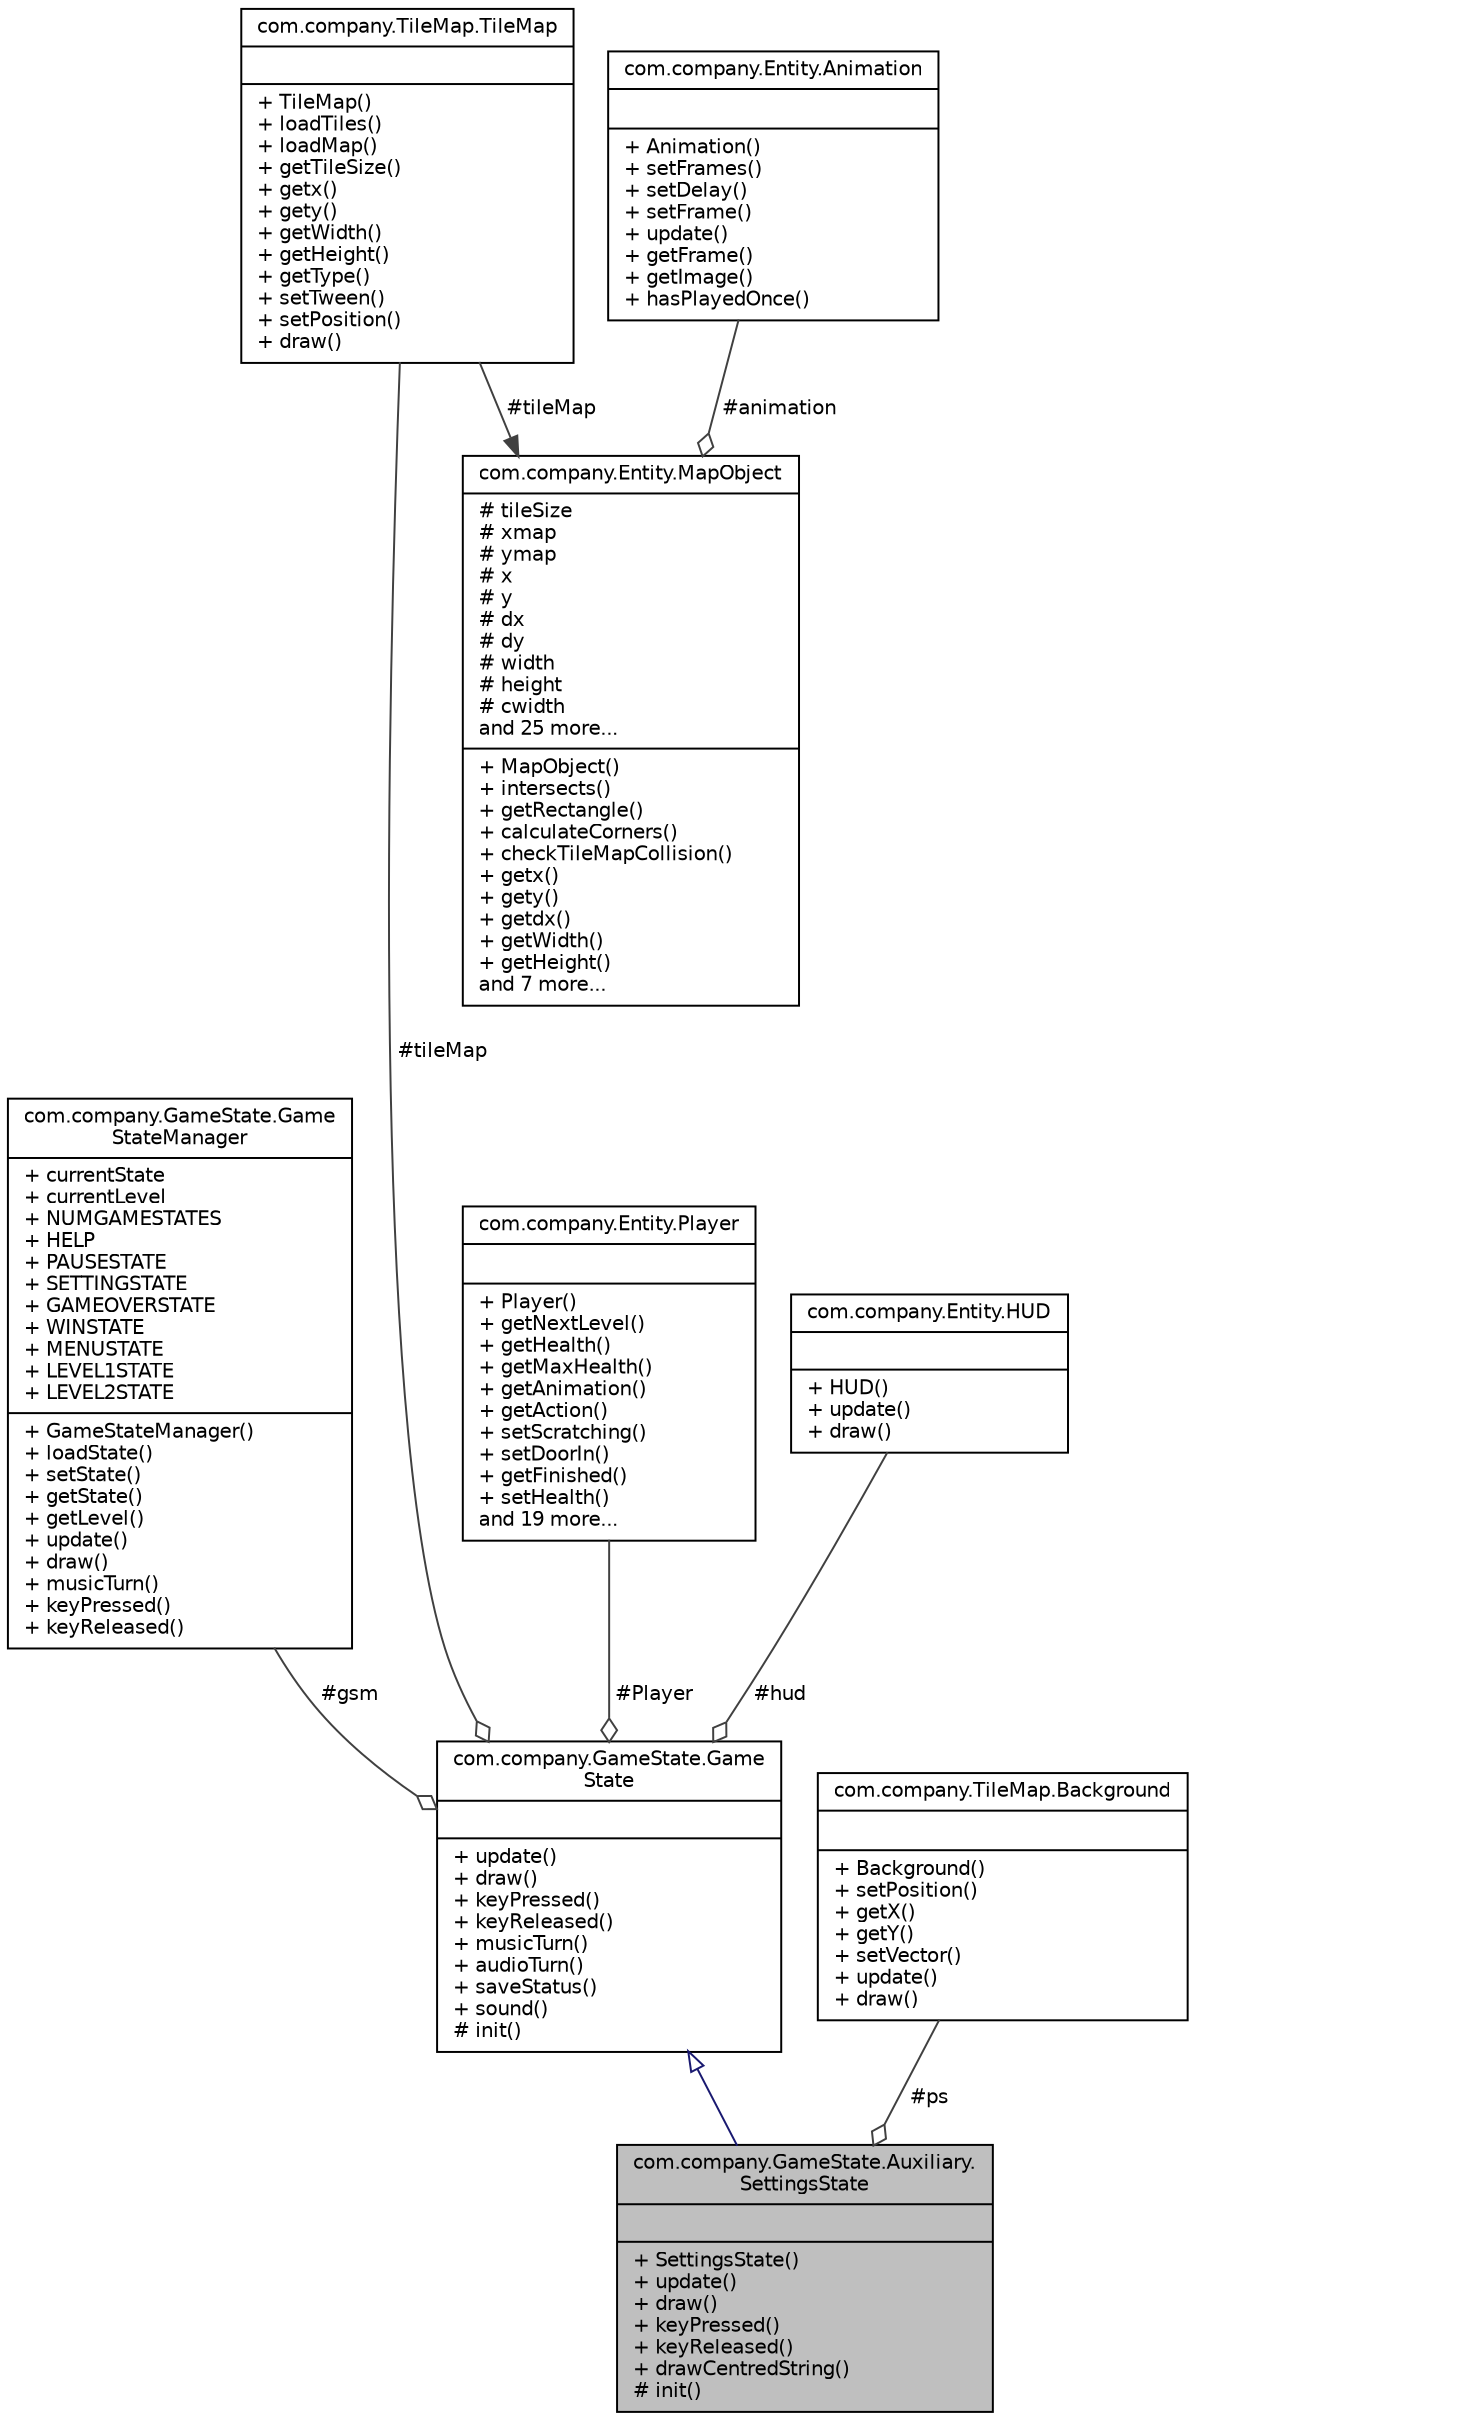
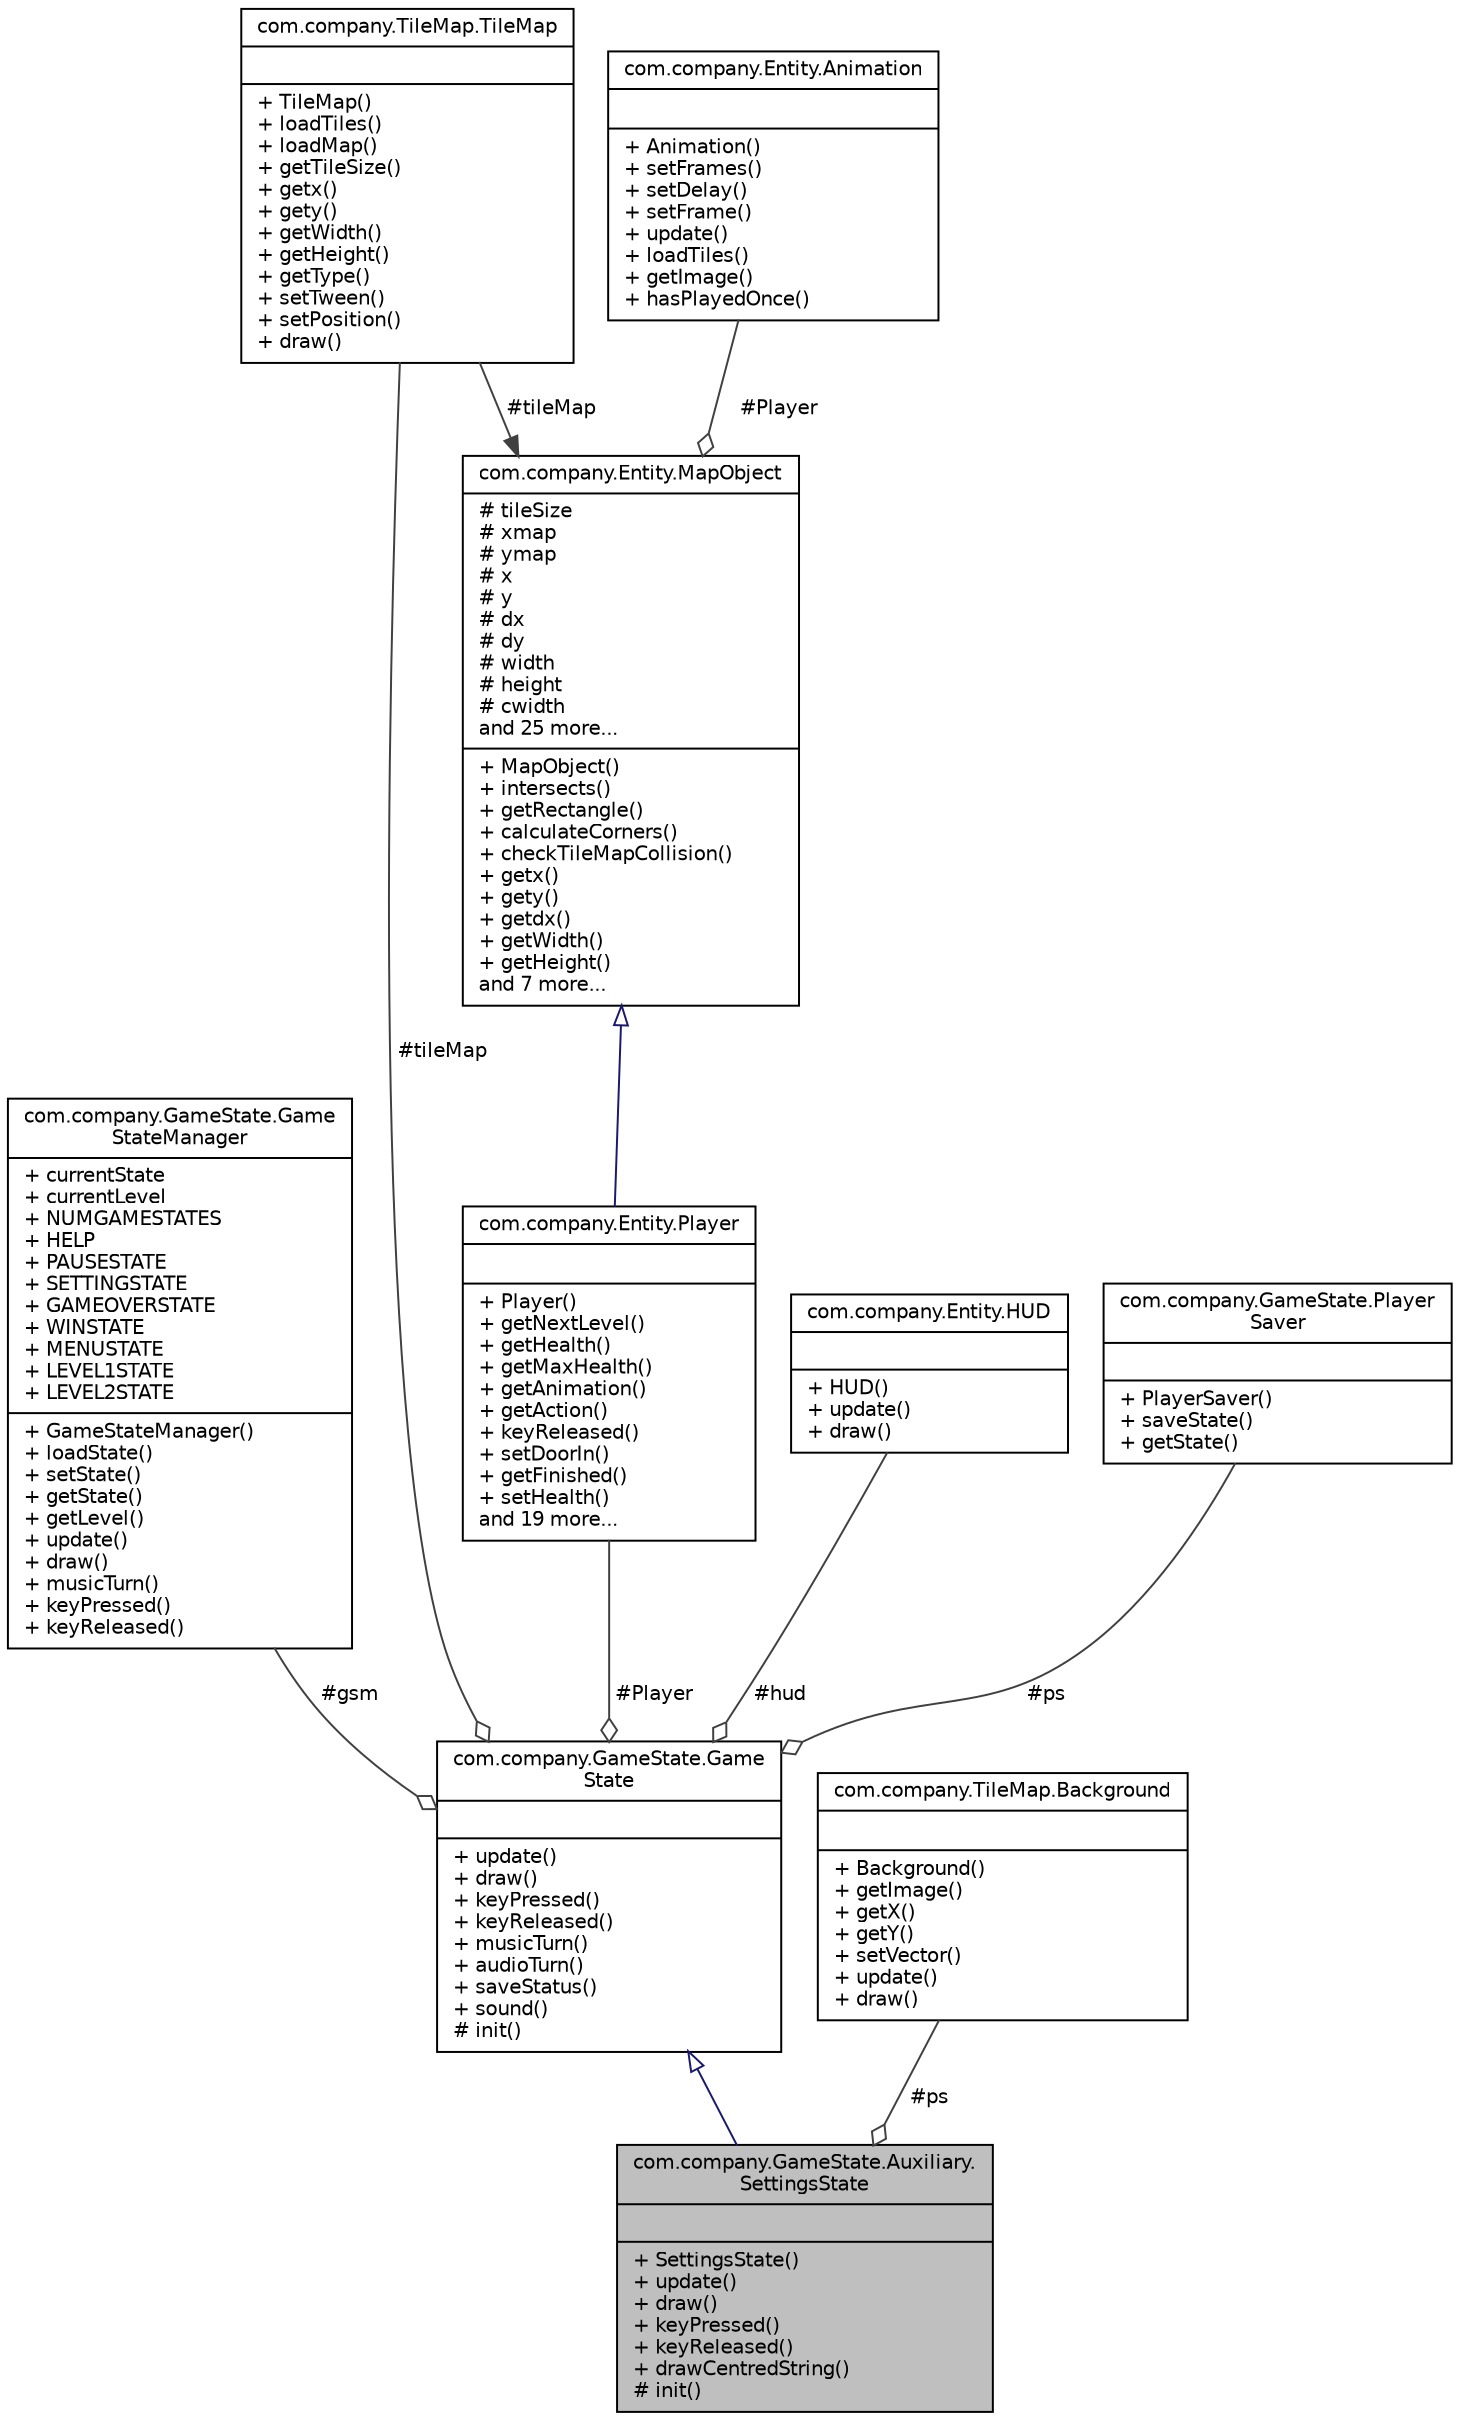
node "com.company.Entity.Animation": text "+ getFrame()" -> "+ loadTiles()"
edge "com.company.Entity.Animation" -> "com.company.Entity.MapObject": label " #animation" -> " #Player"
edge "com.company.Entity.Player" -> "com.company.Entity.MapObject": added
node "com.company.GameState.Player": added
node "com.company.Entity.Player": text "+ setScratching()" -> "+ keyReleased()"
node "com.company.TileMap.Background": text "+ setPosition()" -> "+ getImage()"
